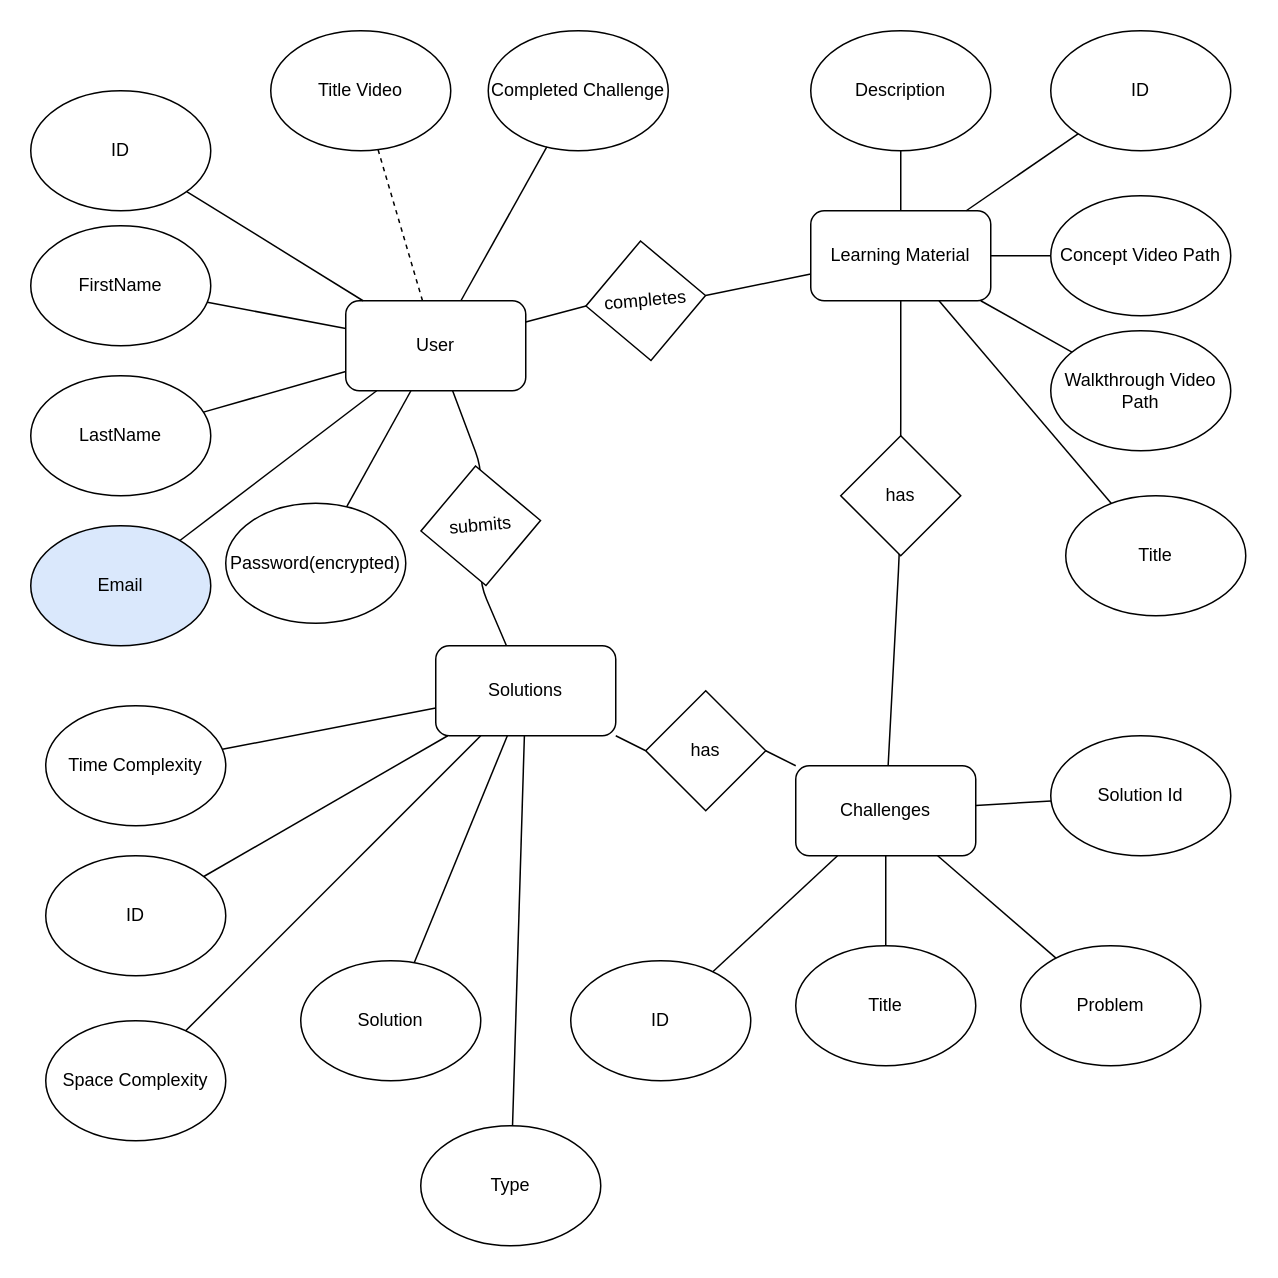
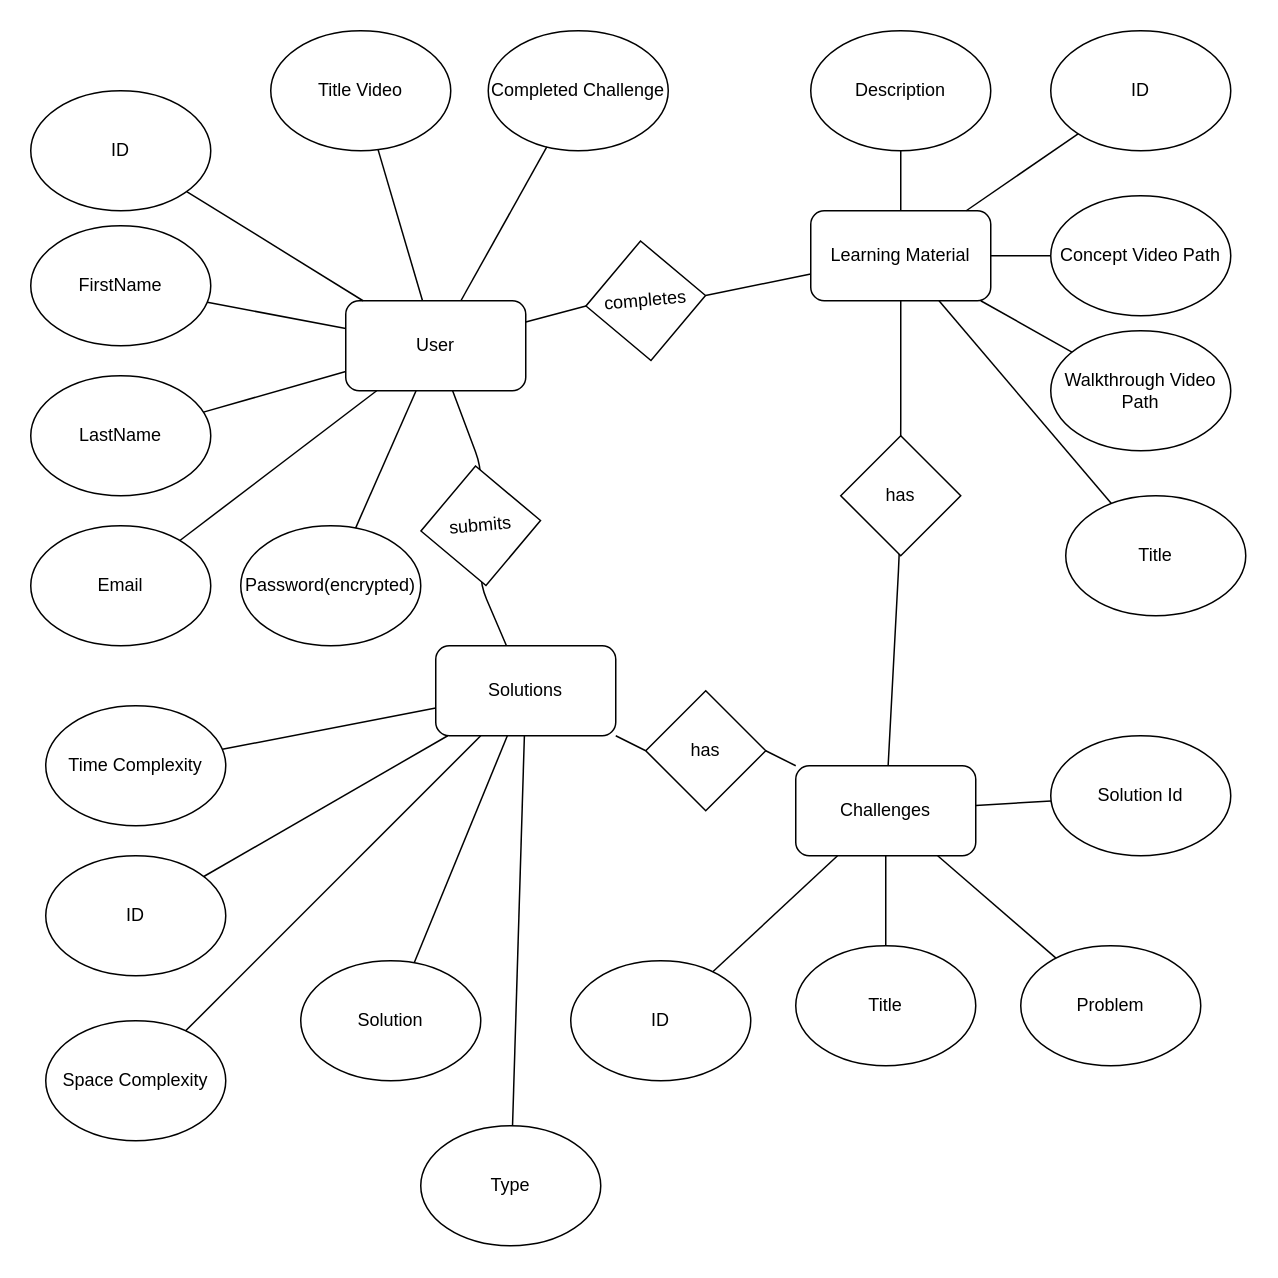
edge "Title Video" -- "User": style dashed -> solid
node "Password(encrypted)": moved (316, 563) -> (331, 586)
node "Email": fillcolor #dae8fc -> #ffffff
